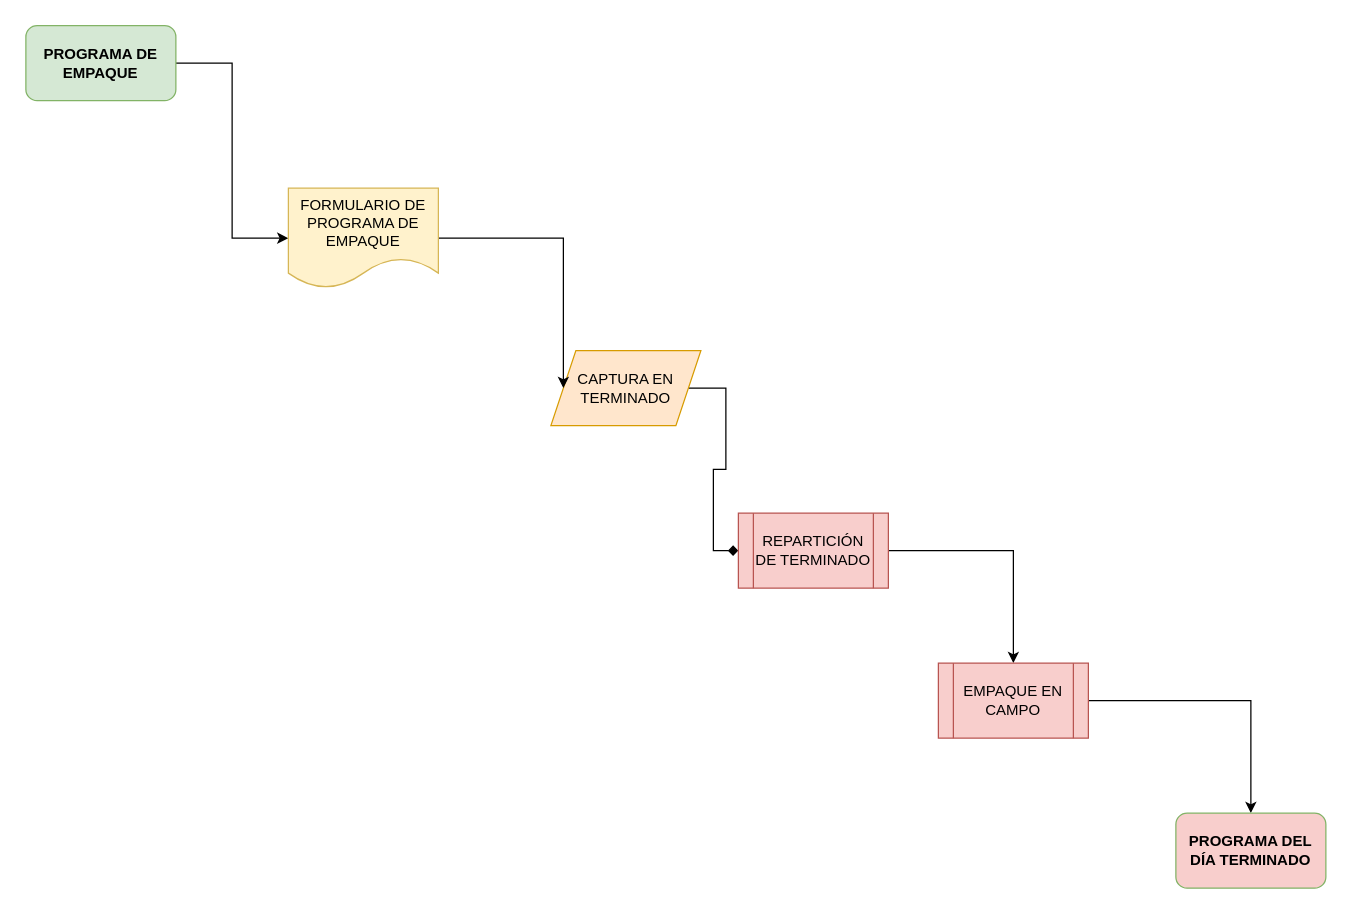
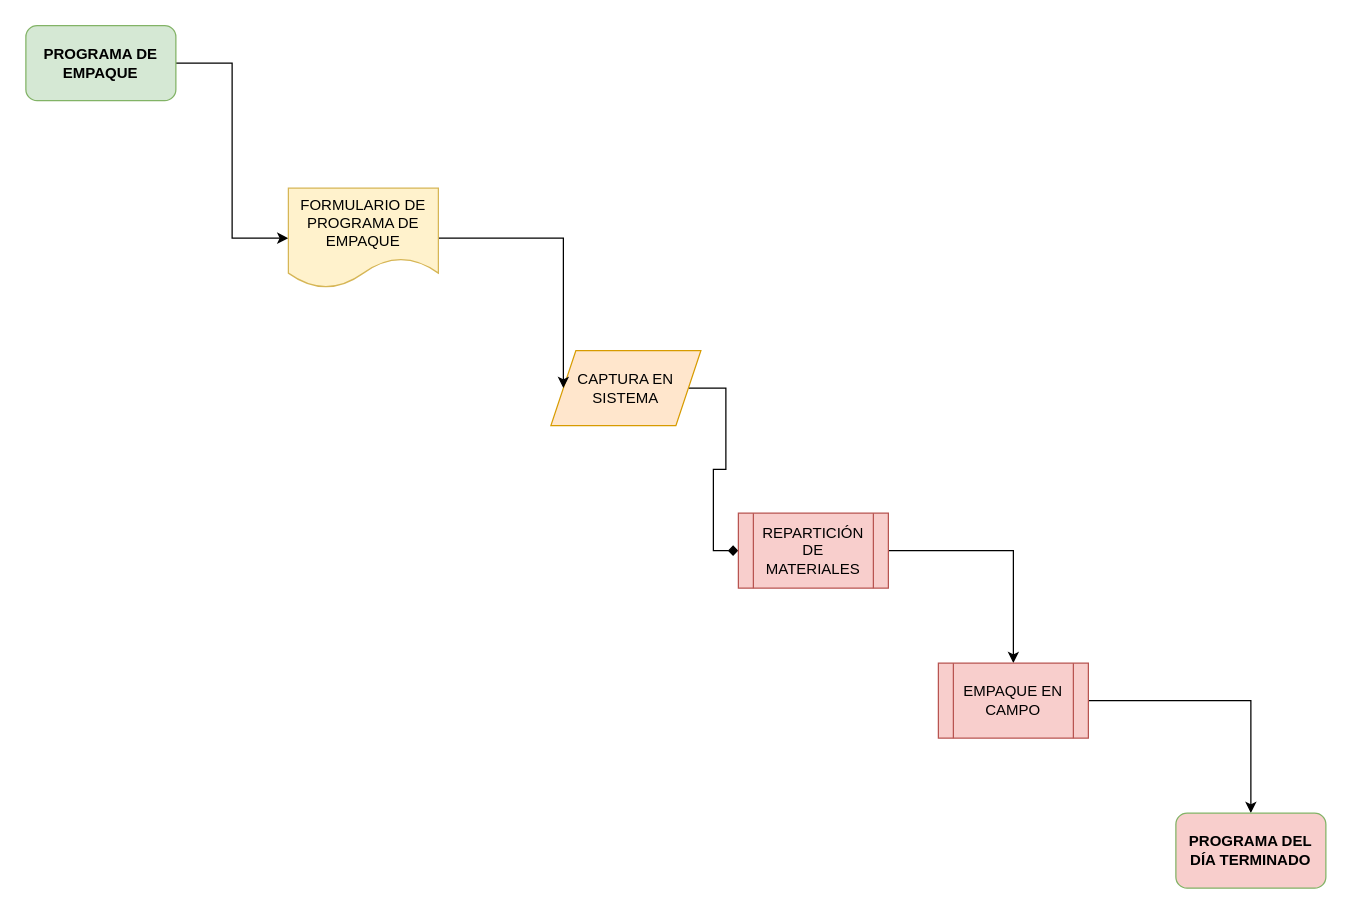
node "CAPTURA EN TERMINADO": label "CAPTURA EN TERMINADO" -> "CAPTURA EN SISTEMA"
node "REPARTICIÓN DE TERMINADO": label "REPARTICIÓN DE TERMINADO" -> "REPARTICIÓN DE MATERIALES"
